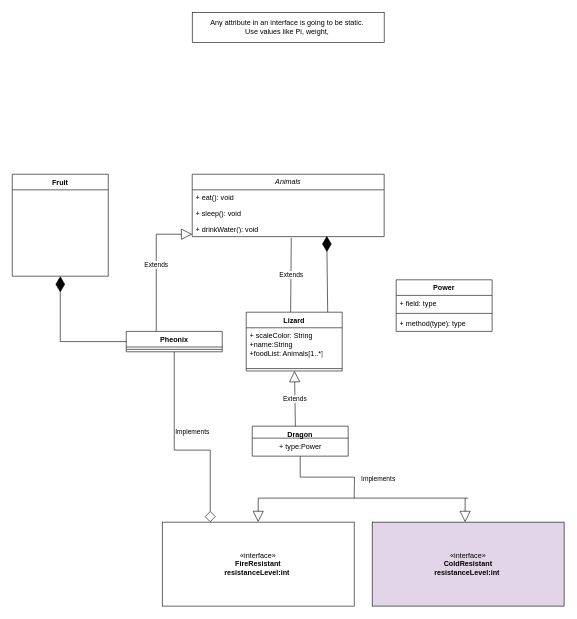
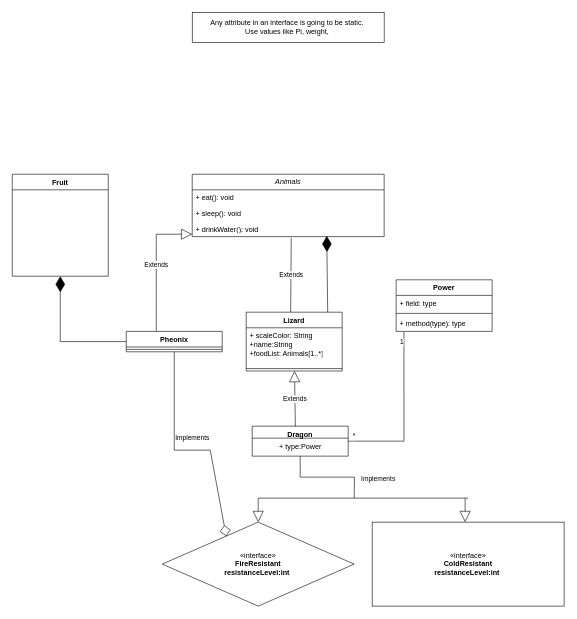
edge "+ method(type): type" -- "Dragon": added, labels "1", "*"
node "«interface» FireResistant resistanceLevel:int": shape rectangle -> diamond
node "«interface» ColdResistant resistanceLevel:int": fillcolor #e1d5e7 -> #ffffff
